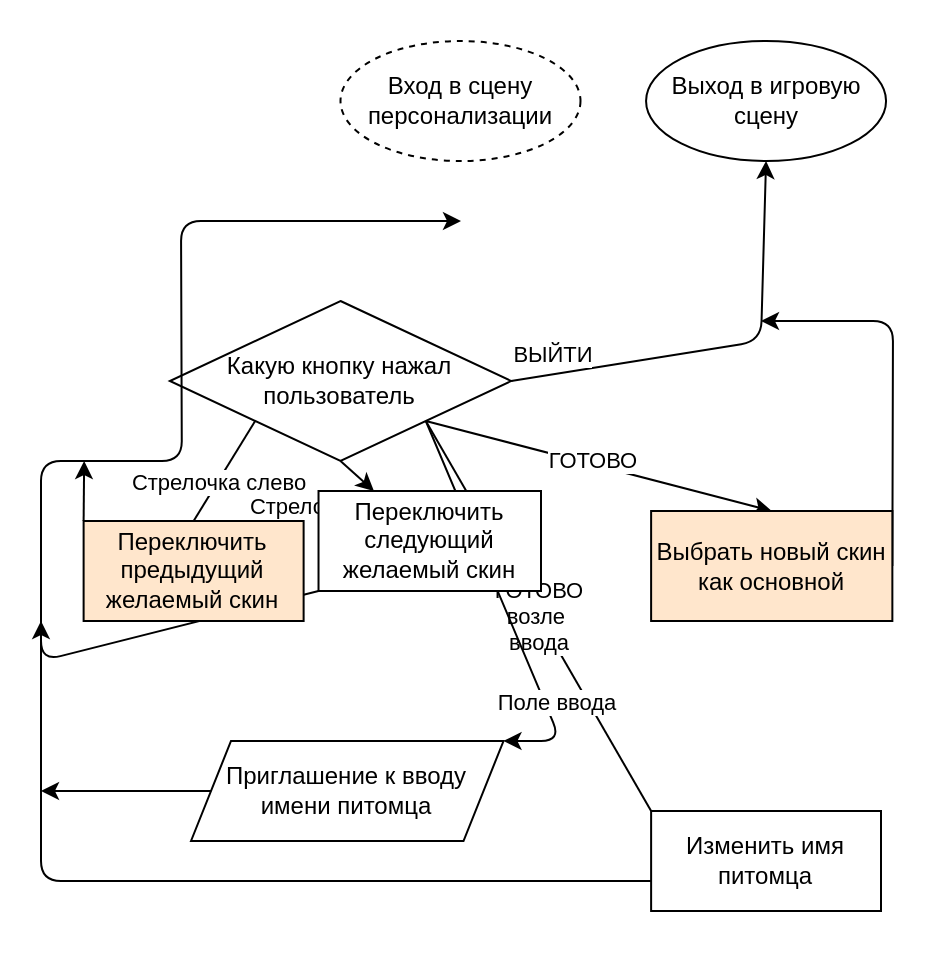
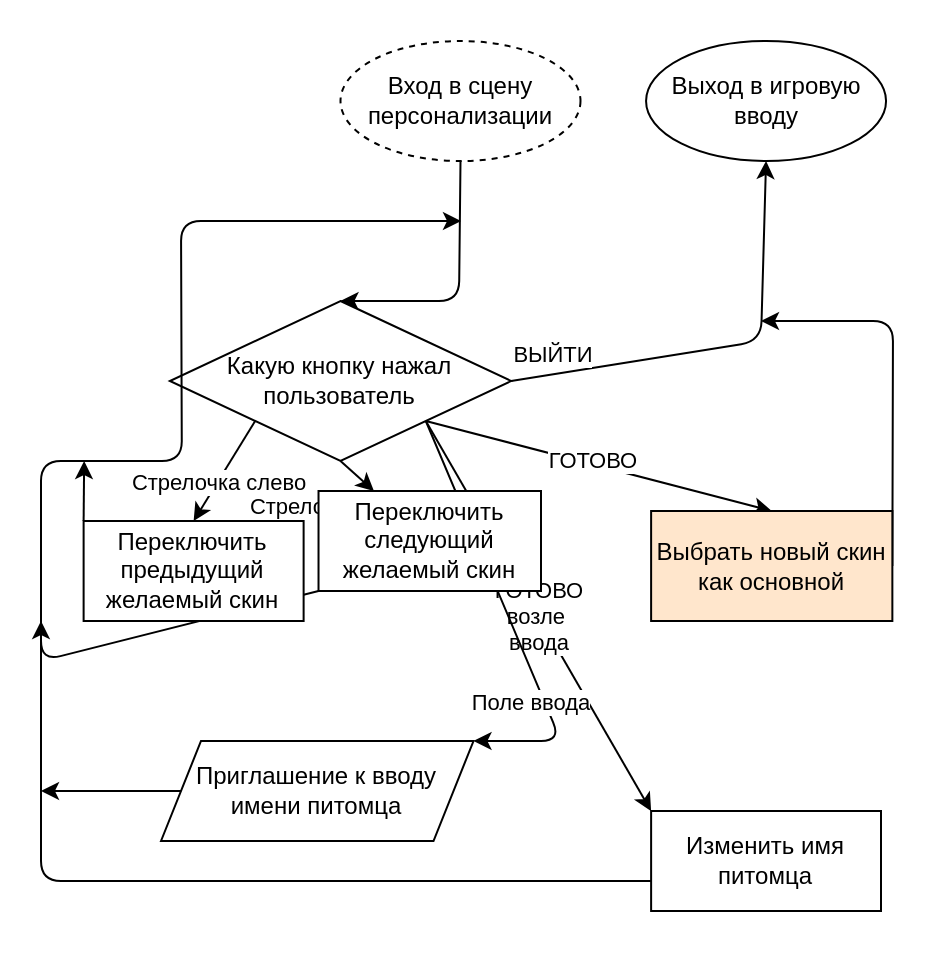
node "Выход в игровую сцену": label "Выход в игровую сцену" -> "Выход в игровую вводу"
edge "Вход в сцену персонализации" -> "Какую кнопку нажал пользователь": added
edge "Какую кнопку нажал пользователь" -- "Переключить предыдущий желаемый скин": arrowhead none -> classic
node "Переключить предыдущий желаемый скин": fillcolor #ffe6cc -> #ffffff
node "Приглашение к вводу имени питомца": moved (347, 791) -> (317, 791)
edge "Какую кнопку нажал пользователь" -- "Изменить имя питомца": arrowhead none -> classic
